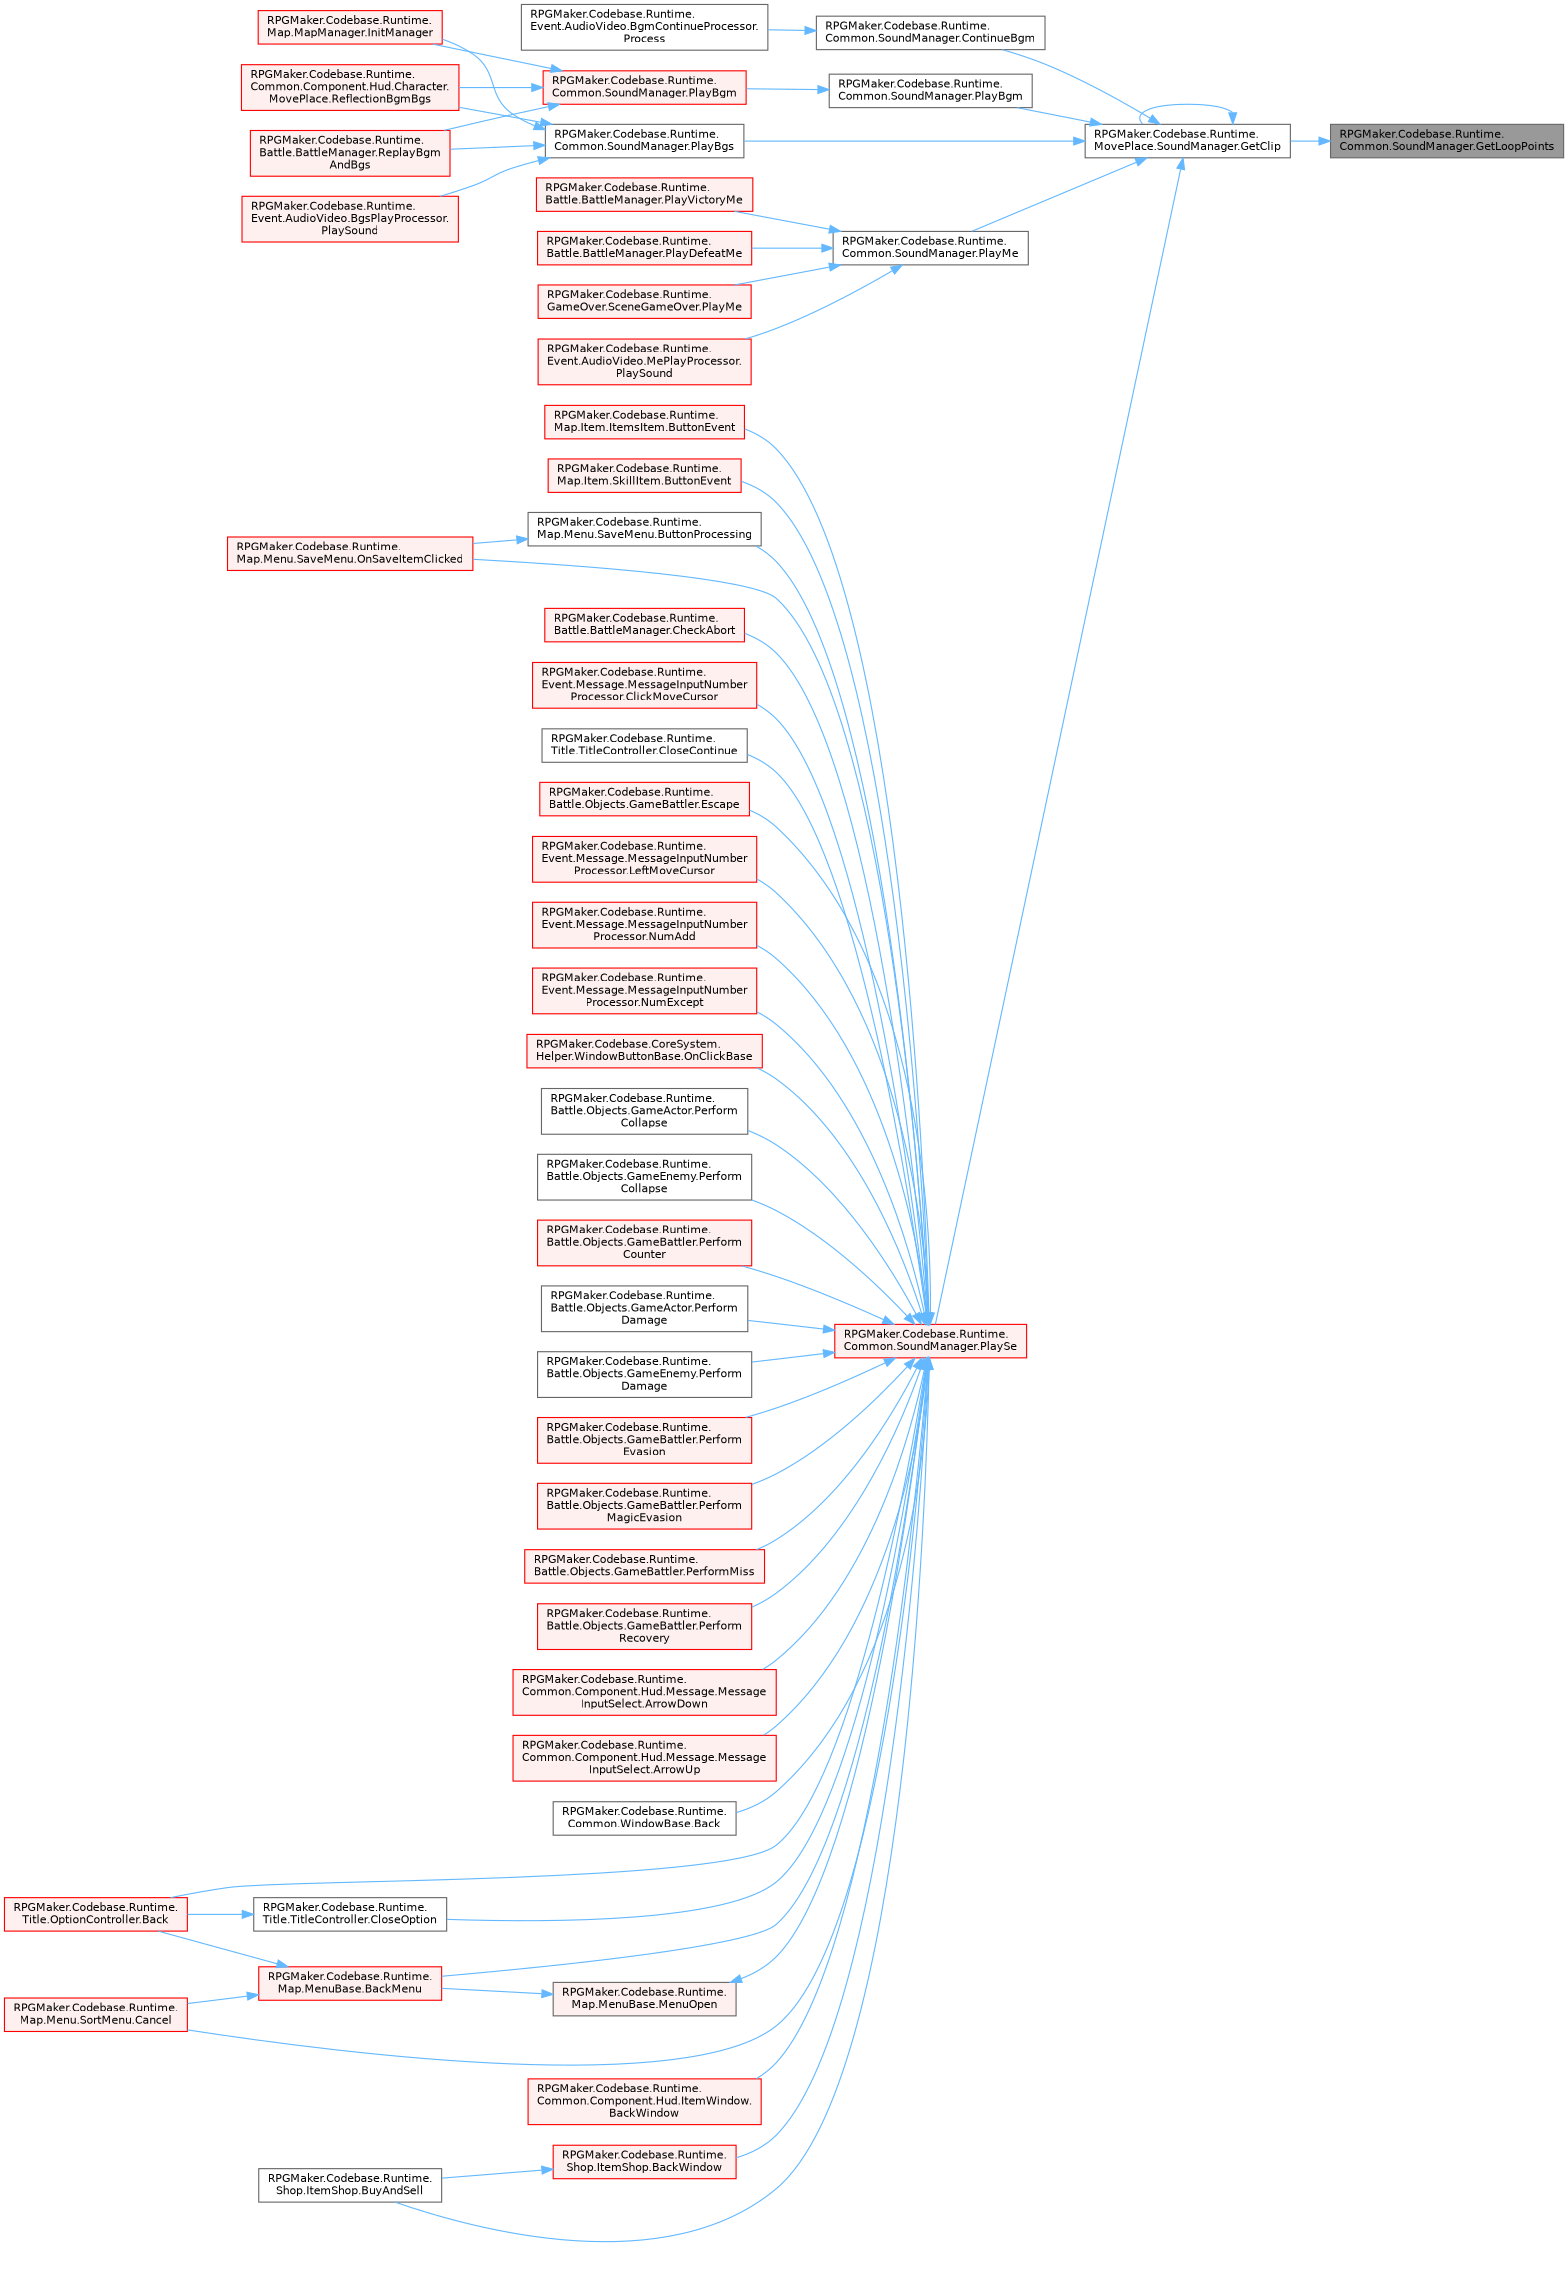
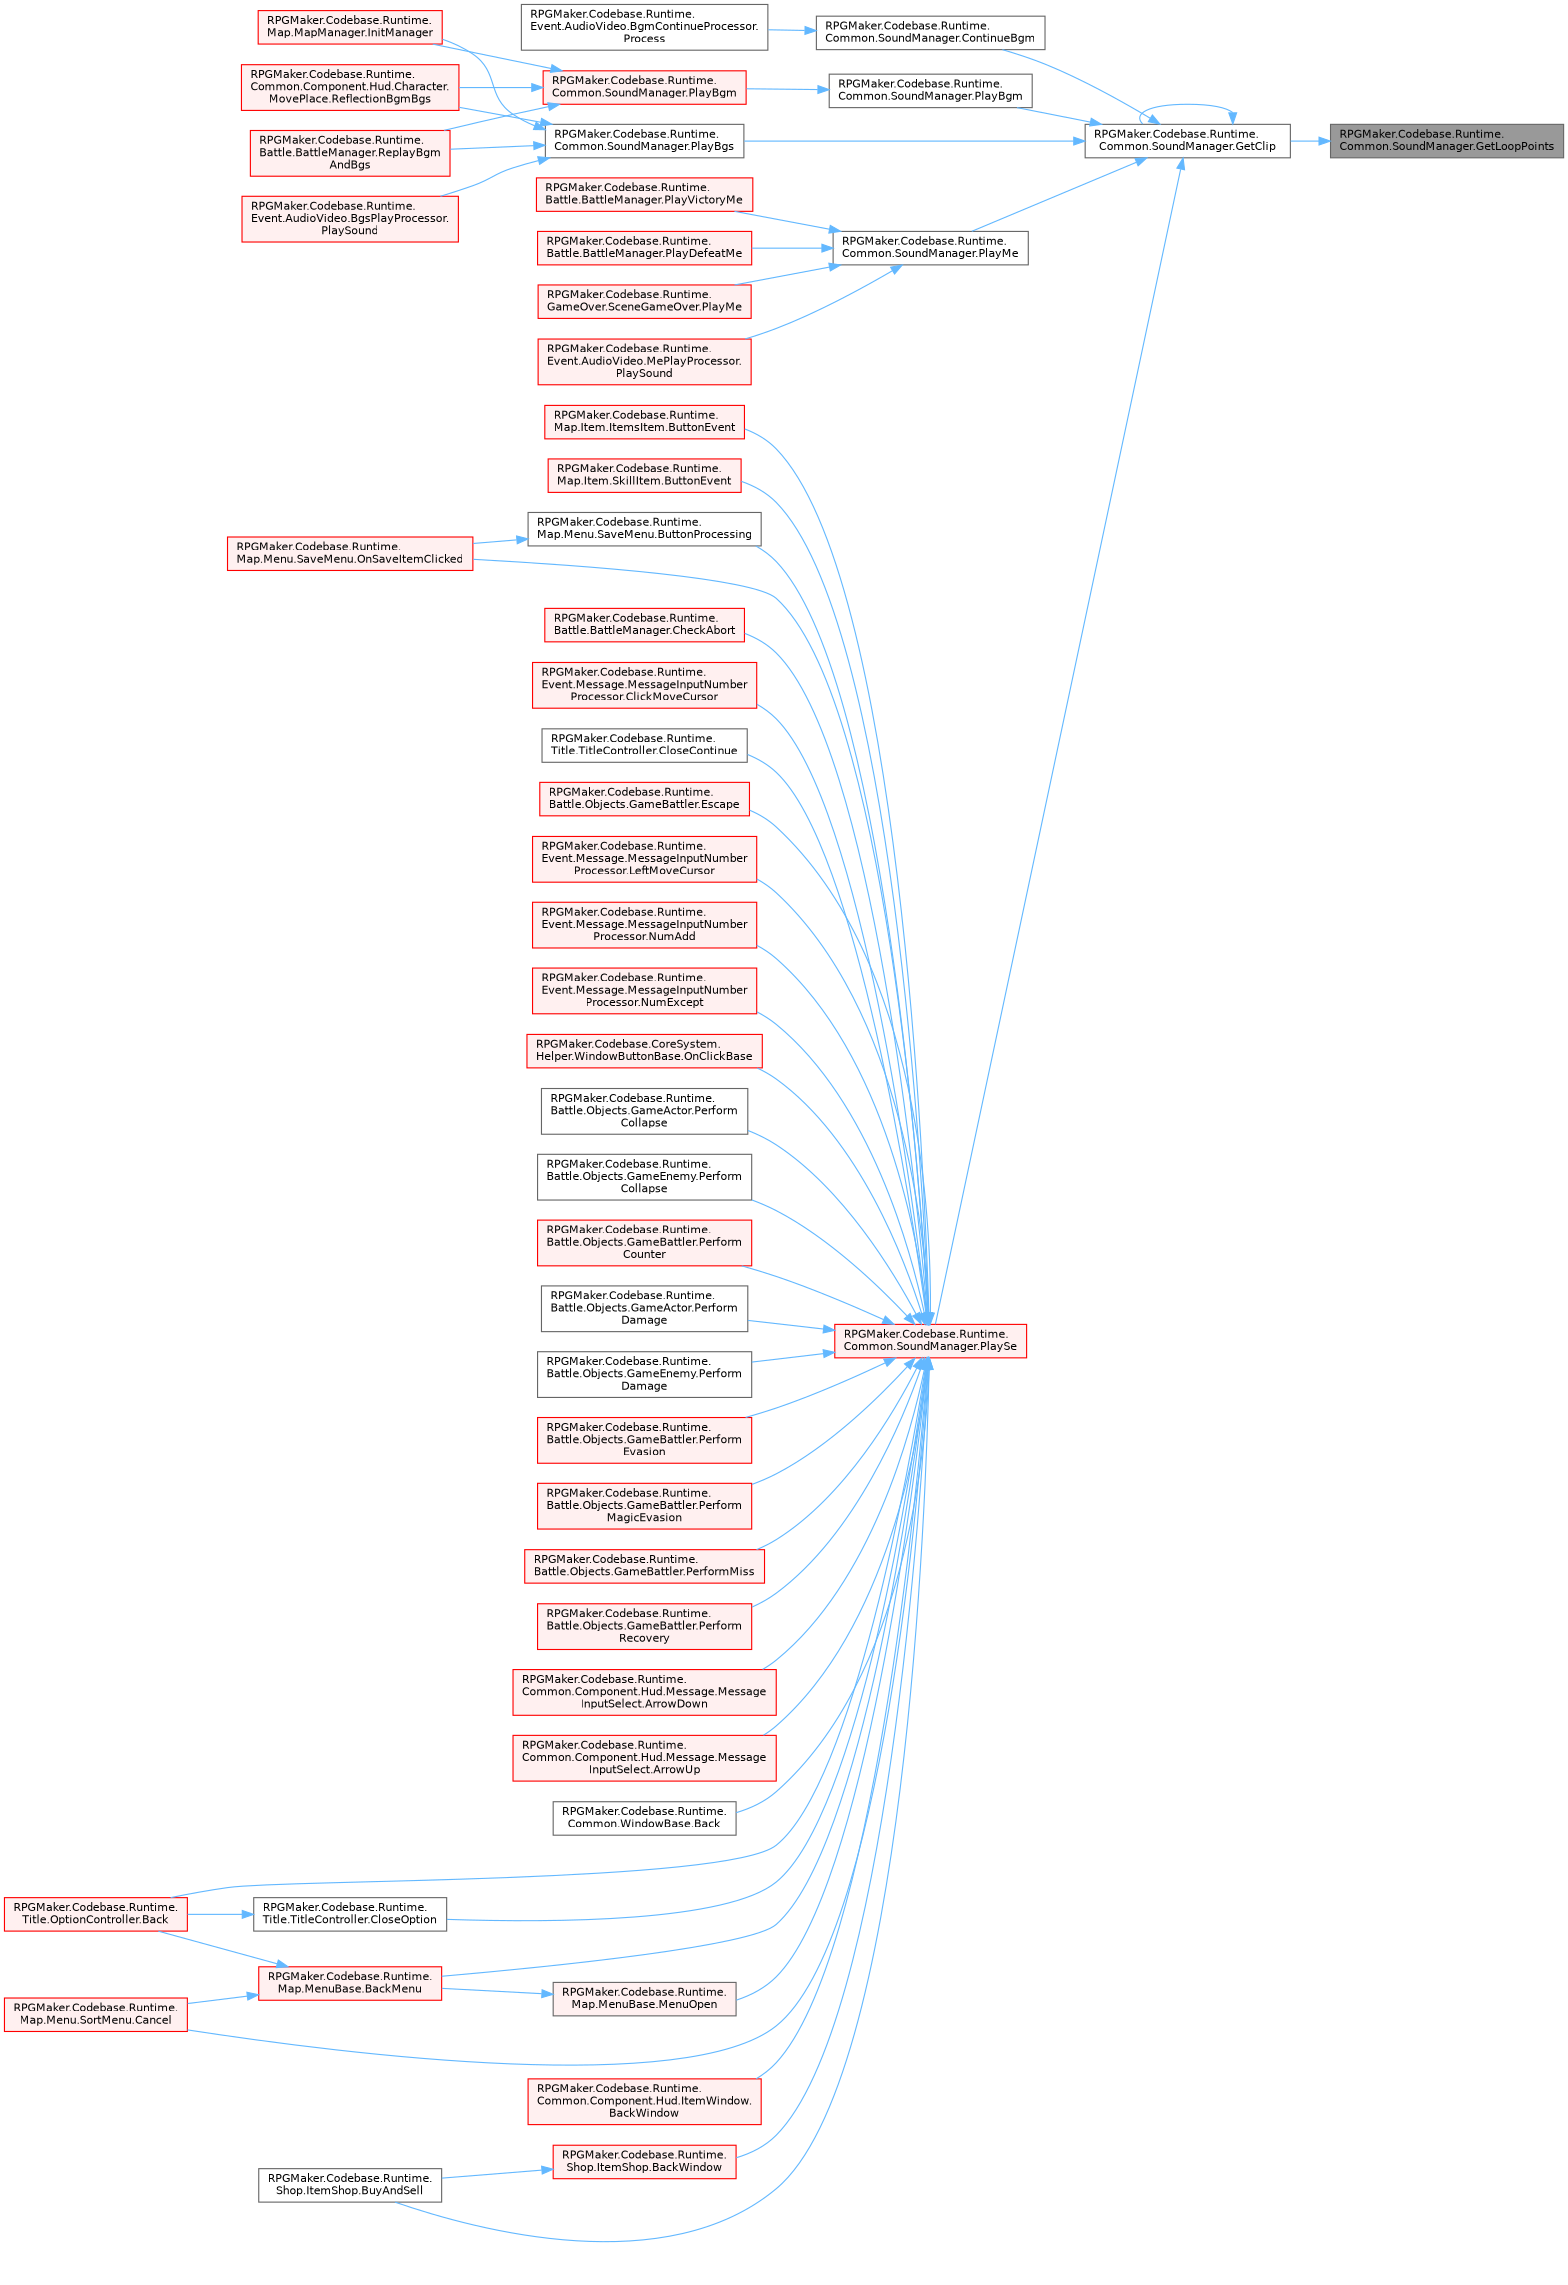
node "RPGMaker.Codebase.Runtime. MovePlace.SoundManager.GetClip": label "RPGMaker.Codebase.Runtime. MovePlace.SoundManager.GetClip" -> "RPGMaker.Codebase.Runtime. Common.SoundManager.GetClip"
edge "RPGMaker.Codebase.Runtime. Common.SoundManager.PlaySe" -> "RPGMaker.Codebase.Runtime. Map.MenuBase.MenuOpen": reversed
